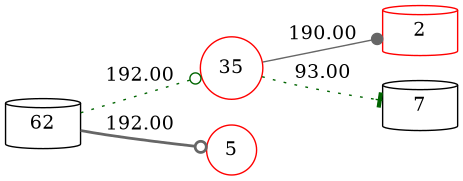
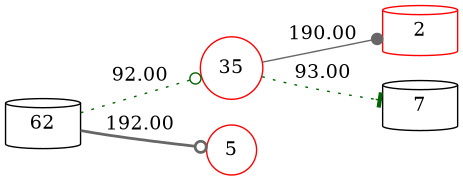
edge "62" -> "35": label "192.00" -> "92.00"
